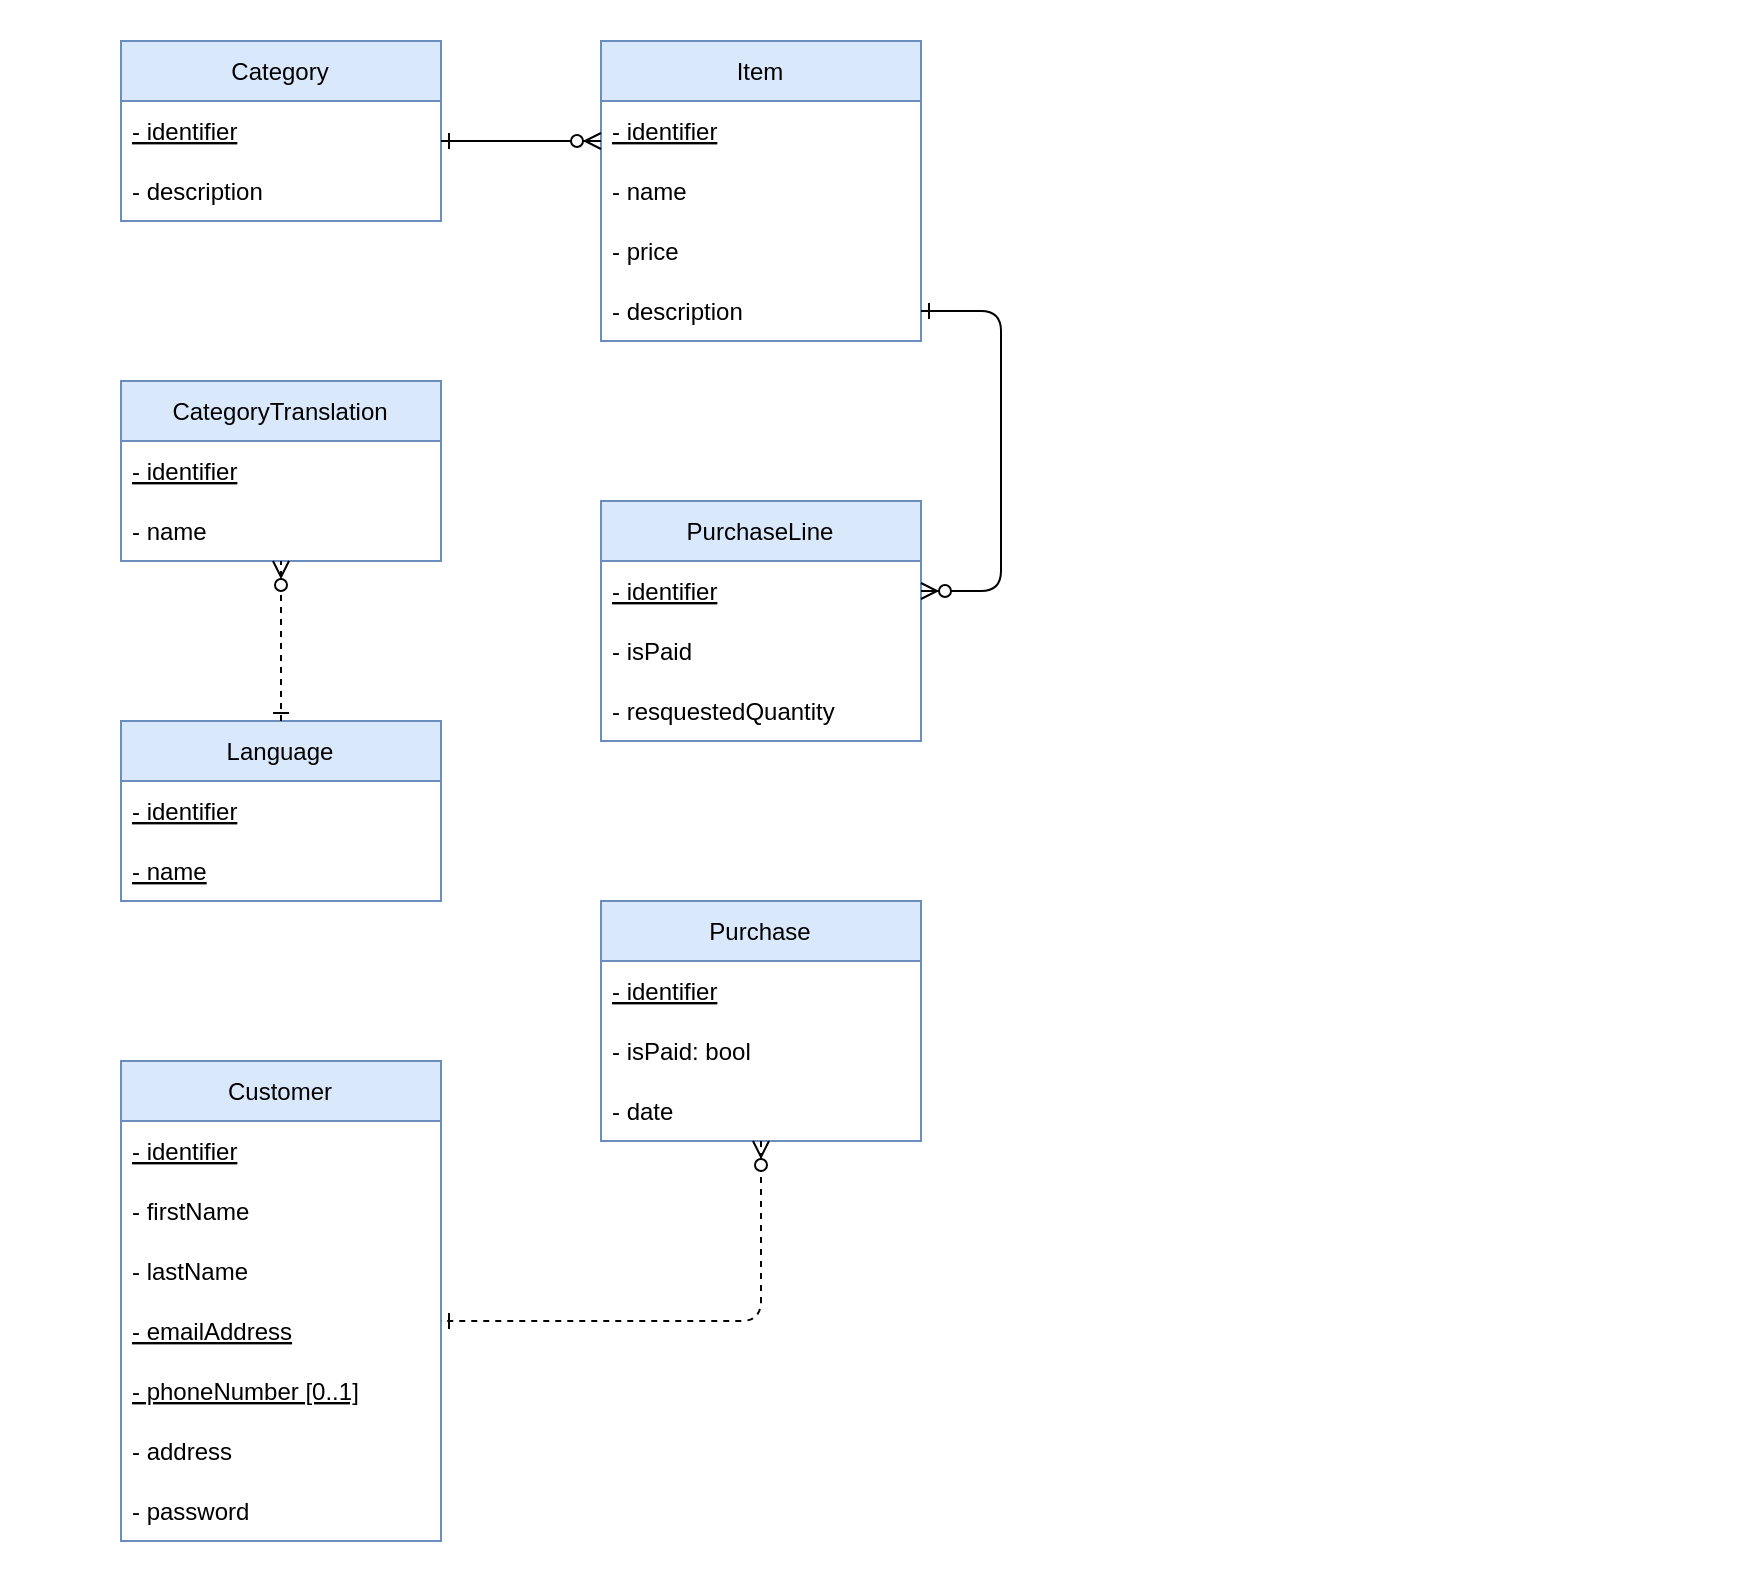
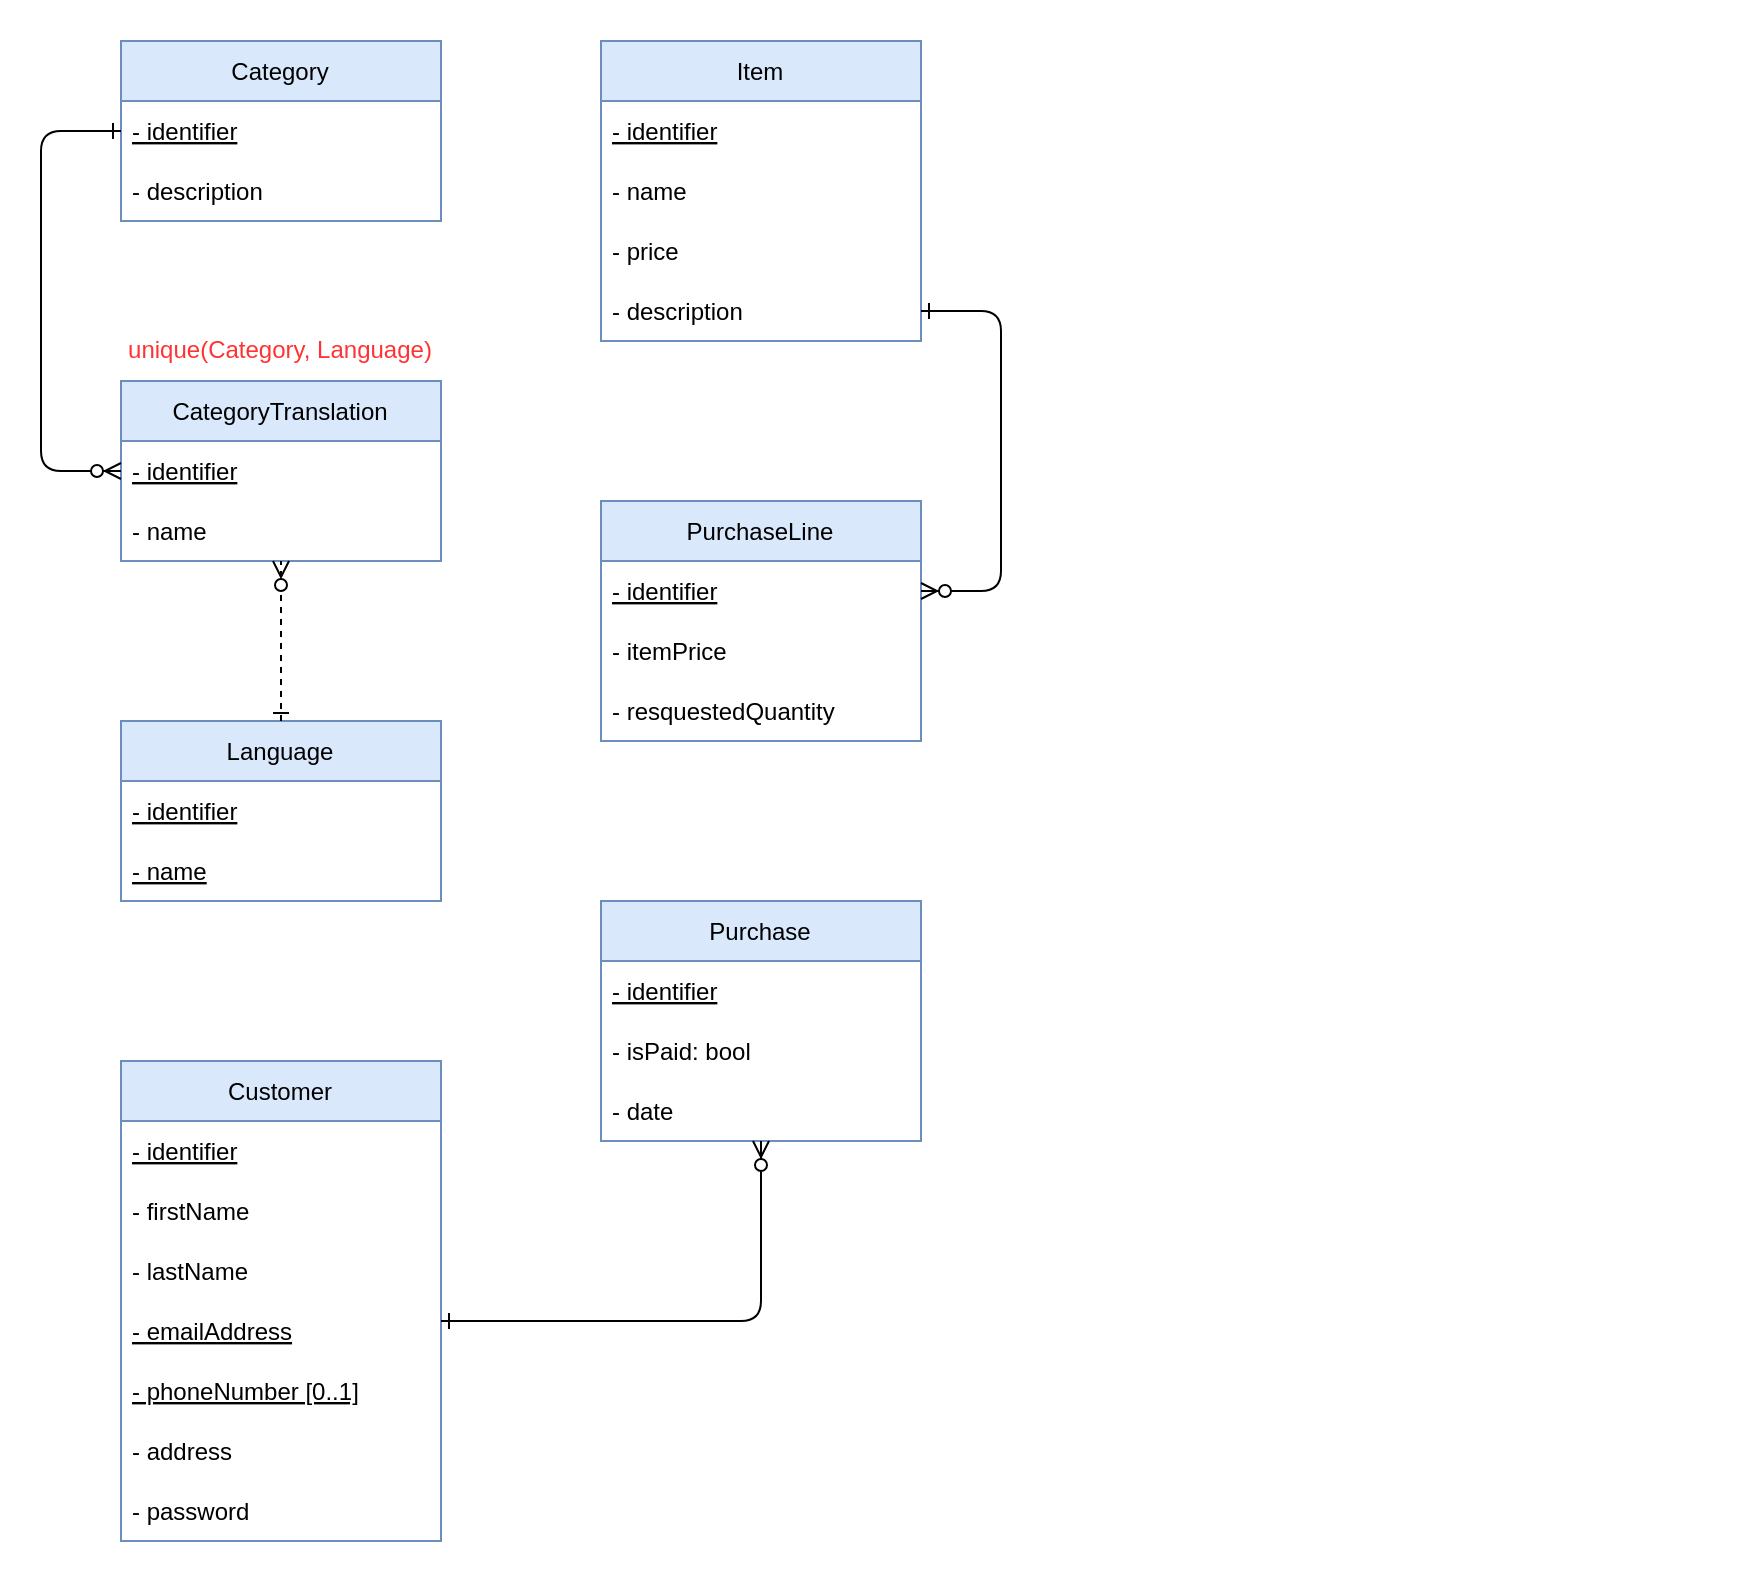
edge "Category" -- "Item": removed
edge "Category" -- "CategoryTranslation": added
node "unique(Category, Language)": added
node "- isPaid": label "- isPaid" -> "- itemPrice"
edge "- date" -- "Customer": style dashed -> solid
